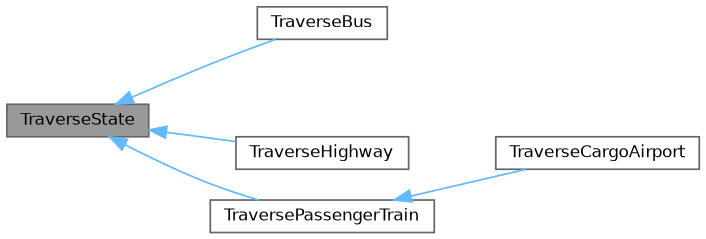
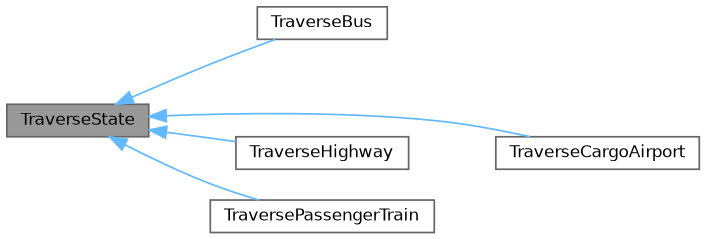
edge "TraverseCargoAirport" -> "TraversePassengerTrain": now "TraverseCargoAirport" -> "TraverseState"
